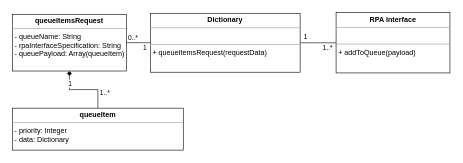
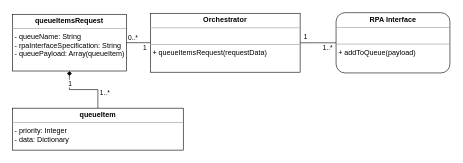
node "Dictionary + queueItemsRequest(requestData)": label "Dictionary + queueItemsRequest(requestData)" -> "Orchestrator + queueItemsRequest(requestData)"
node "RPA Interface + addToQueue(payload)": shape rectangle -> rounded rectangle
